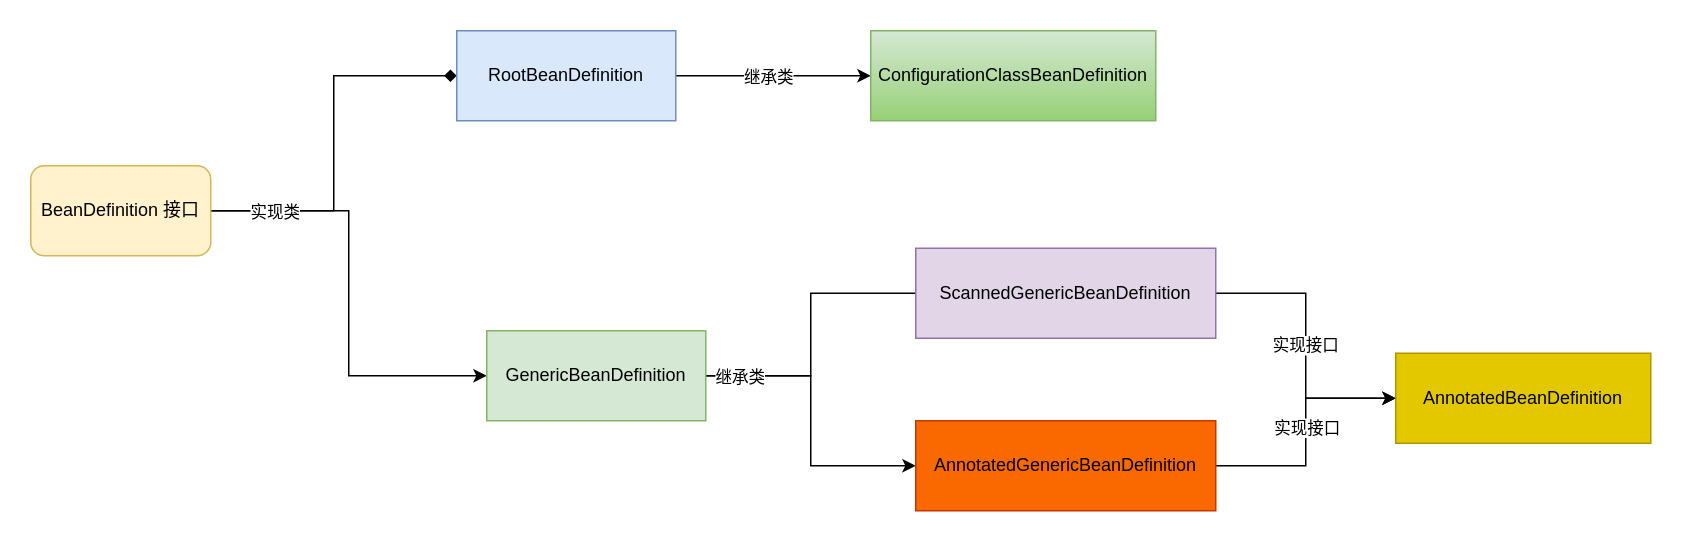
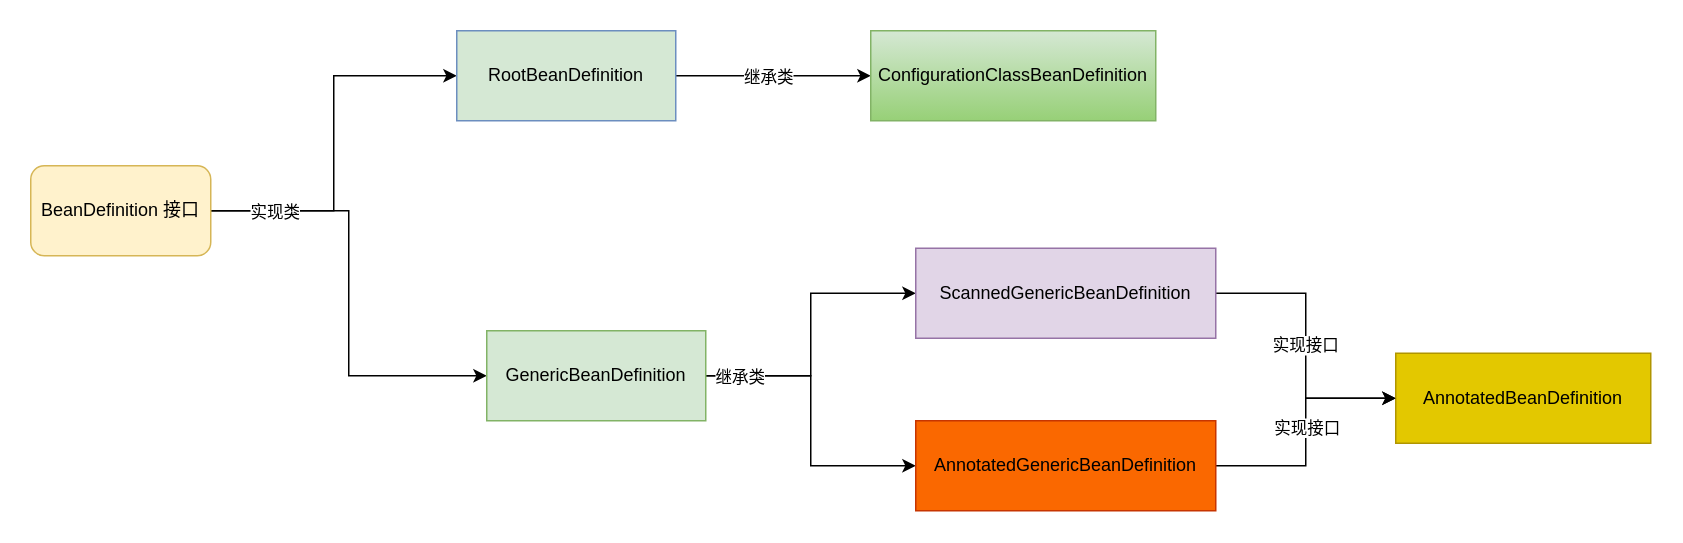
edge "BeanDefinition 接口" -> "RootBeanDefinition": arrowhead diamond -> classic
node "RootBeanDefinition": fillcolor #dae8fc -> #d5e8d4
edge "ScannedGenericBeanDefinition" -- "GenericBeanDefinition": arrowhead none -> classic
